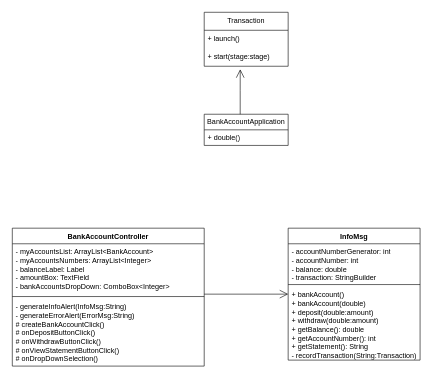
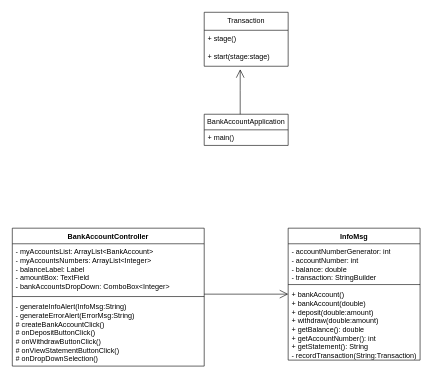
node "+ launch()": label "+ launch()" -> "+ stage()"
node "+ double()": label "+ double()" -> "+ main()"
